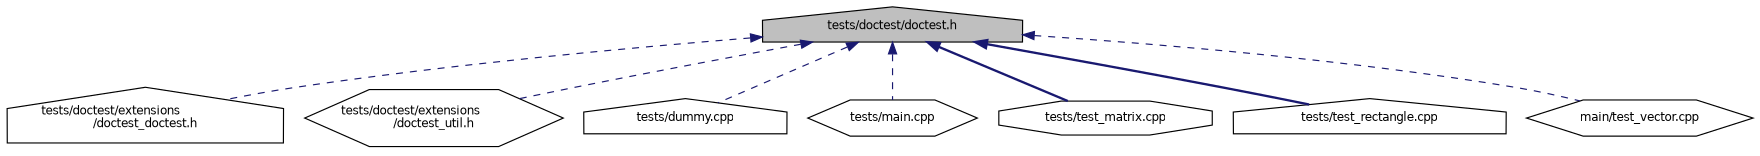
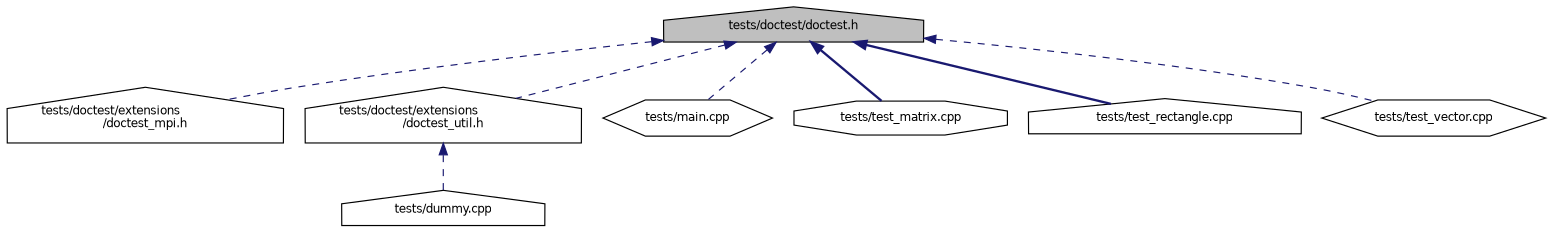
edge "tests/dummy.cpp" -> "tests/doctest/doctest.h": now "tests/dummy.cpp" -> "tests/doctest/extensions /doctest_util.h"
node "tests/doctest/extensions /doctest_doctest.h": label "tests/doctest/extensions /doctest_doctest.h" -> "tests/doctest/extensions /doctest_mpi.h"
node "tests/doctest/extensions /doctest_util.h": shape hexagon -> house
node "main/test_vector.cpp": label "main/test_vector.cpp" -> "tests/test_vector.cpp"
